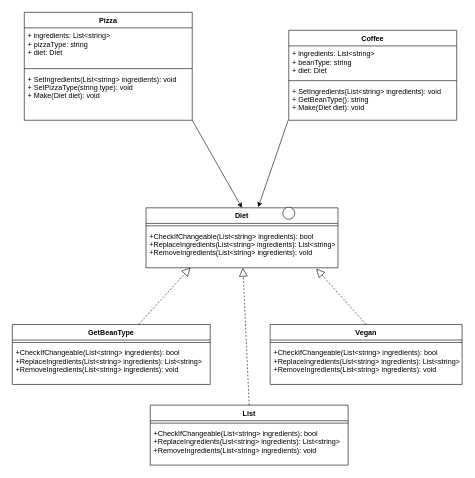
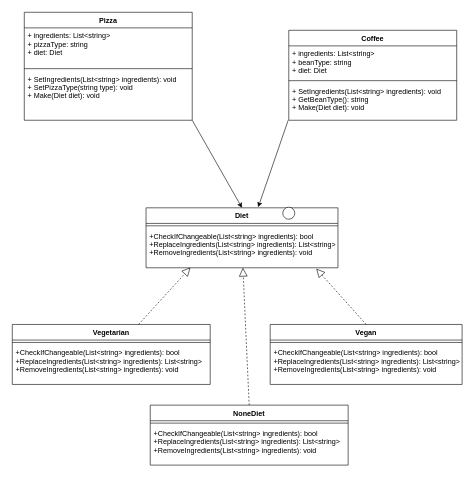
node "GetBeanType": label "GetBeanType" -> "Vegetarian"
node "List": label "List" -> "NoneDiet"
